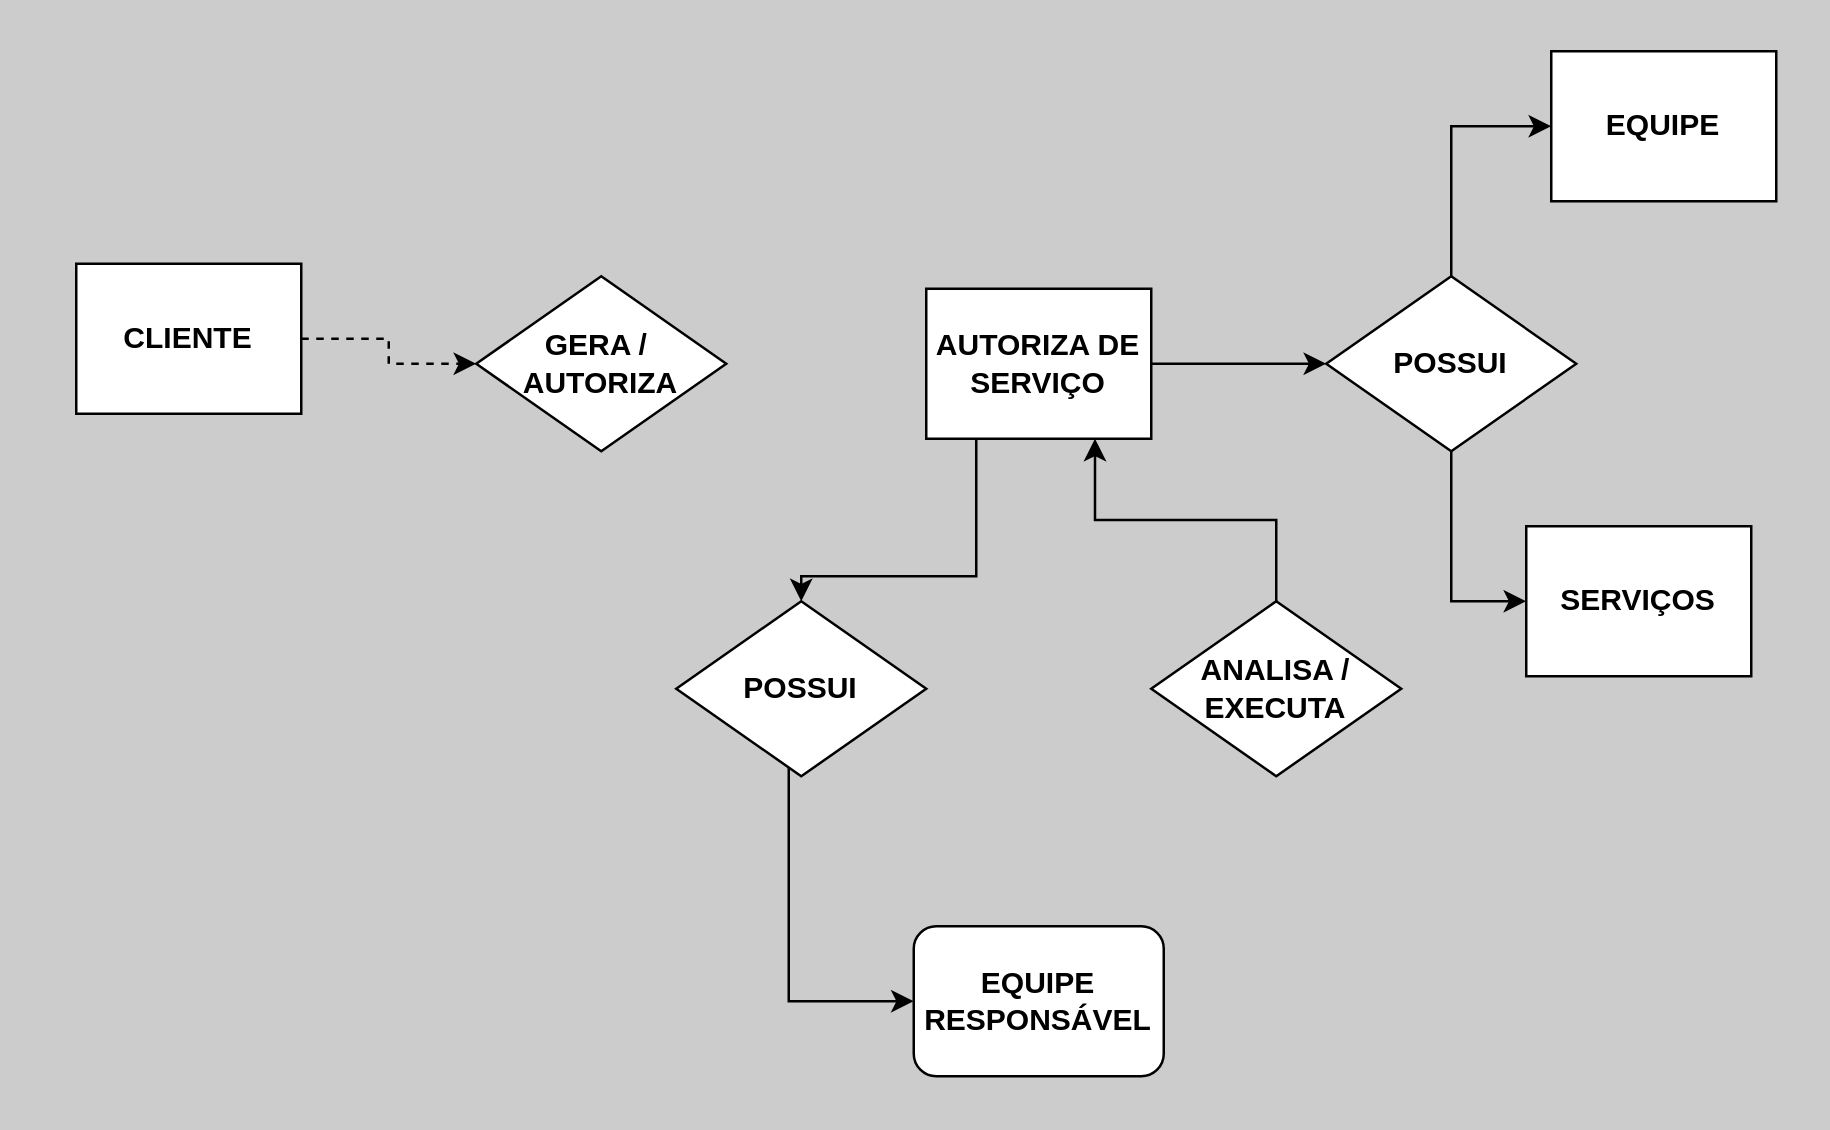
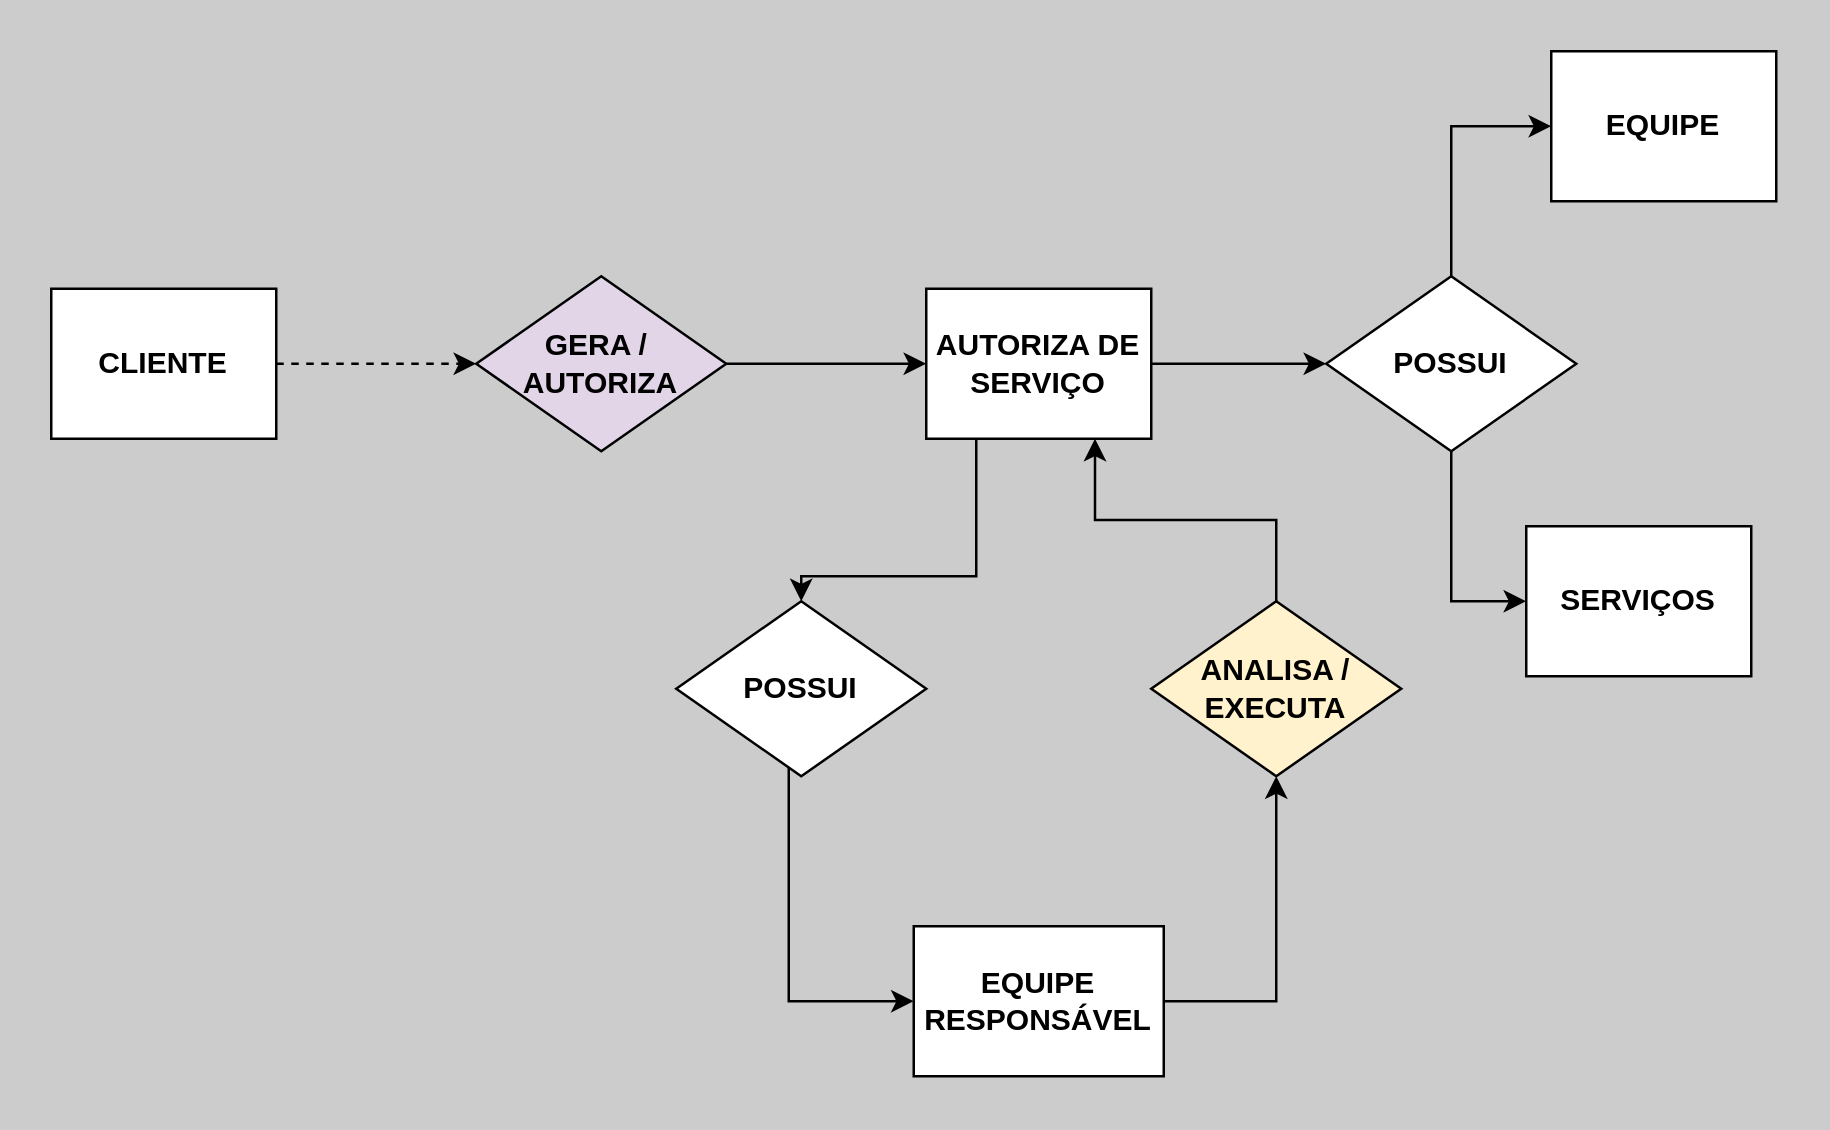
node "CLIENTE": moved (189, 339) -> (164, 364)
node "GERA / AUTORIZA": fillcolor #ffffff -> #e1d5e7
edge "GERA / AUTORIZA" -> "AUTORIZA DE SERVIÇO": added
node "ANALISA / EXECUTA": fillcolor #ffffff -> #fff2cc
edge "EQUIPE RESPONSÁVEL" -> "ANALISA / EXECUTA": added
node "EQUIPE RESPONSÁVEL": shape rounded rectangle -> rectangle
